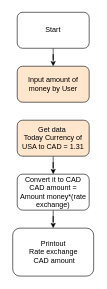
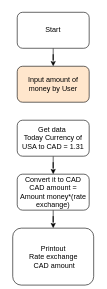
node "Get data Today Currency of USA to CAD = 1.31": fillcolor #ffe6cc -> #ffffff
node "Printout Rate exchange CAD amount": size 81x48 -> 81x57
